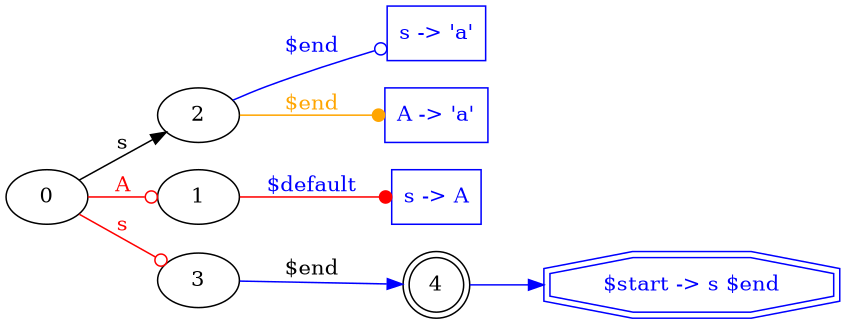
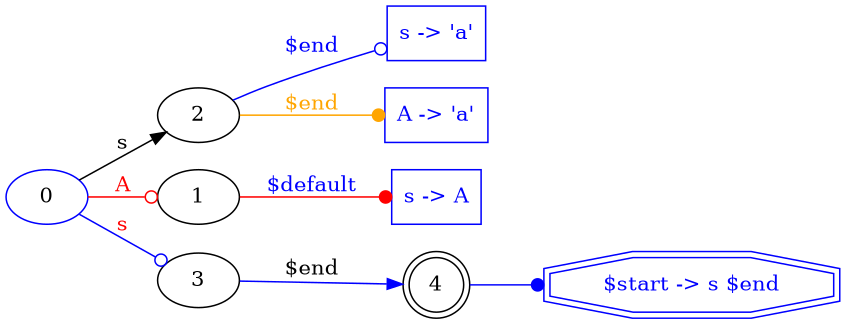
node "0": color black -> blue
edge "0" -> "3": color red -> blue
edge "4" -> "$start -> s $end": arrowhead normal -> dot
